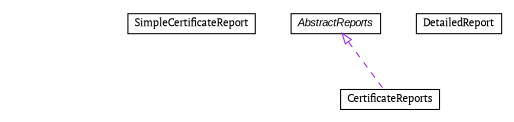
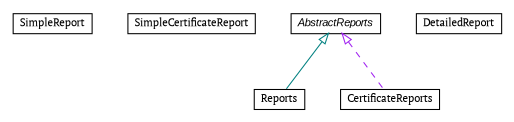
node "SimpleReport": added
node "Reports": added
